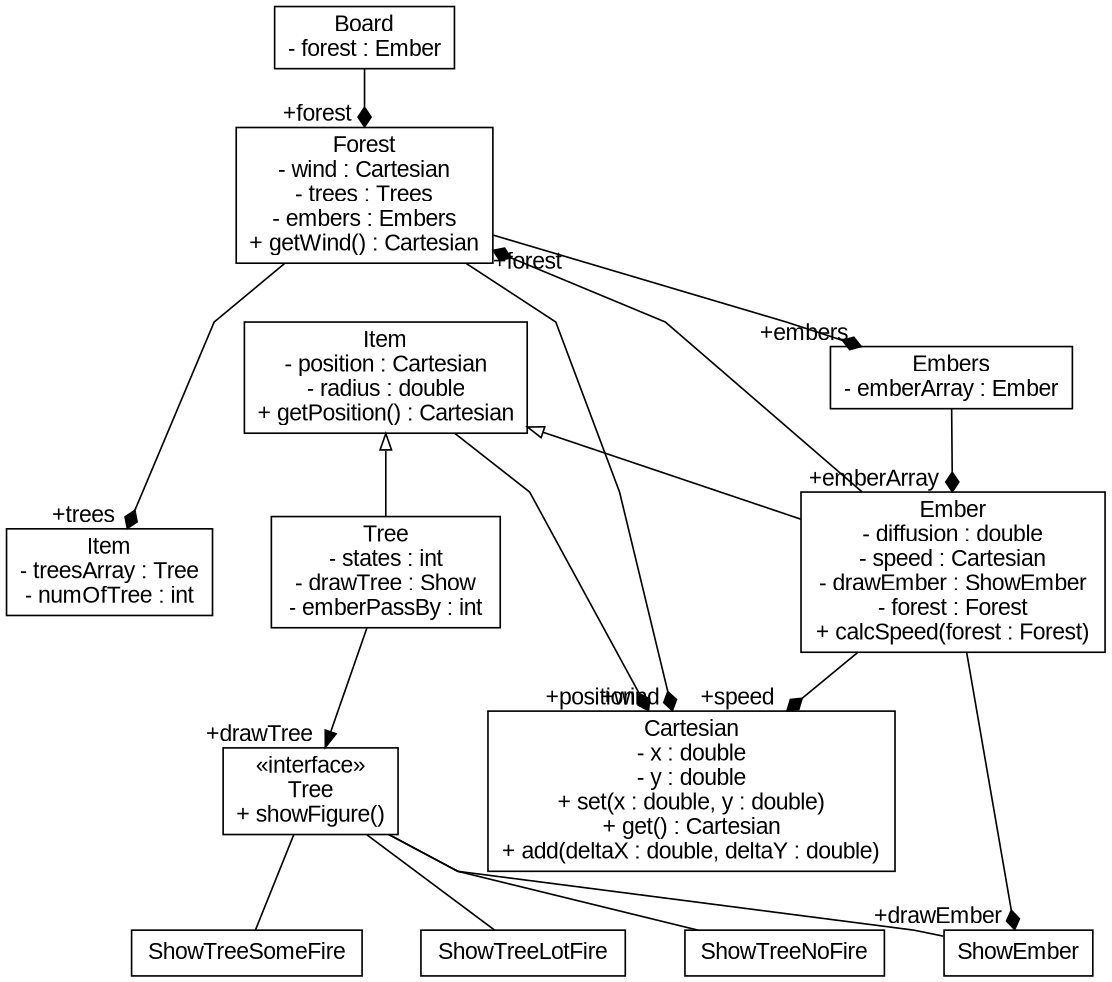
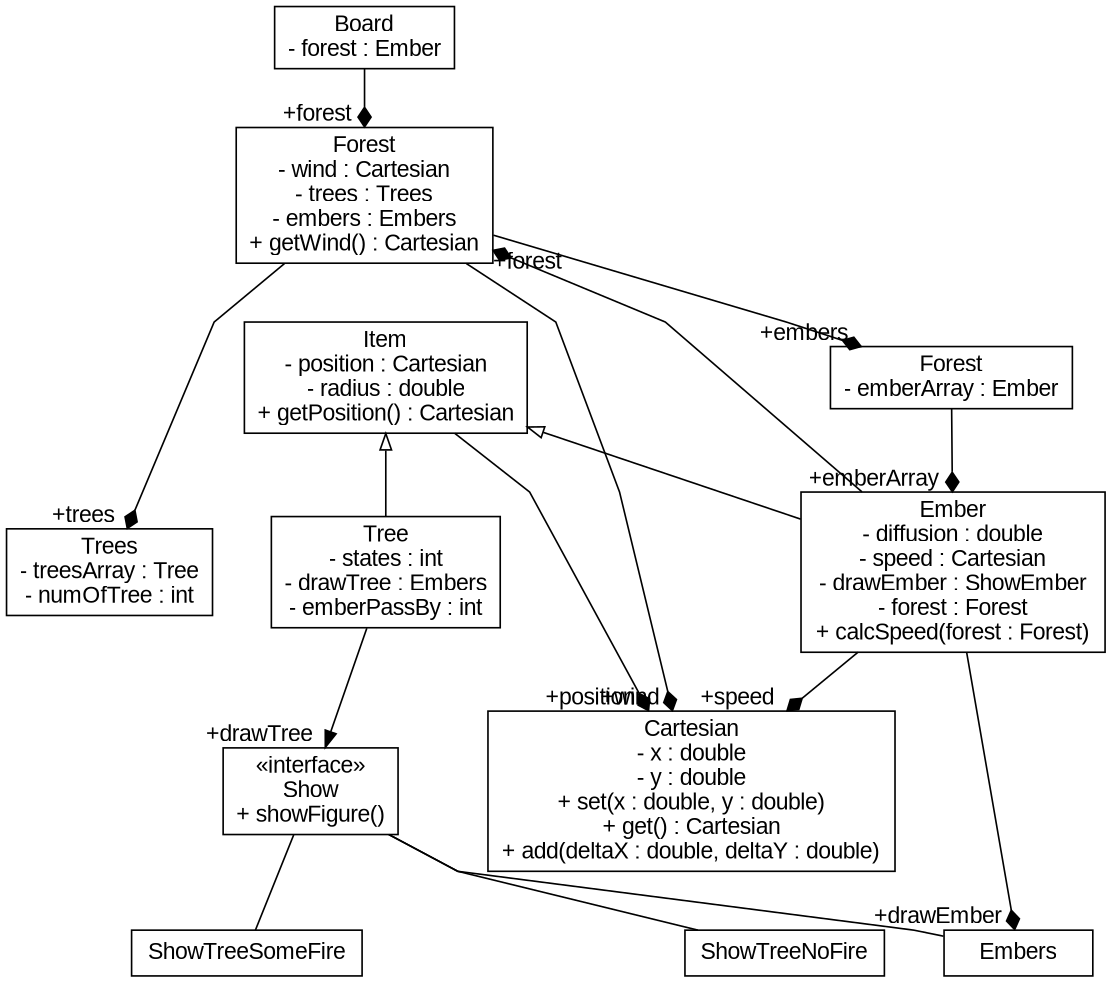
node "Embers - emberArray : Ember": label "Embers - emberArray : Ember" -> "Forest - emberArray : Ember"
node "Item - treesArray : Tree - numOfTree : int": label "Item - treesArray : Tree - numOfTree : int" -> "Trees - treesArray : Tree - numOfTree : int"
node "Tree - states : int - drawTree : Show - emberPassBy : int": label "Tree - states : int - drawTree : Show - emberPassBy : int" -> "Tree - states : int - drawTree : Embers - emberPassBy : int"
node "«interface» Tree + showFigure()": label "«interface» Tree + showFigure()" -> "«interface» Show + showFigure()"
node "ShowTreeLotFire": removed
node "ShowEmber": label "ShowEmber" -> "Embers"
